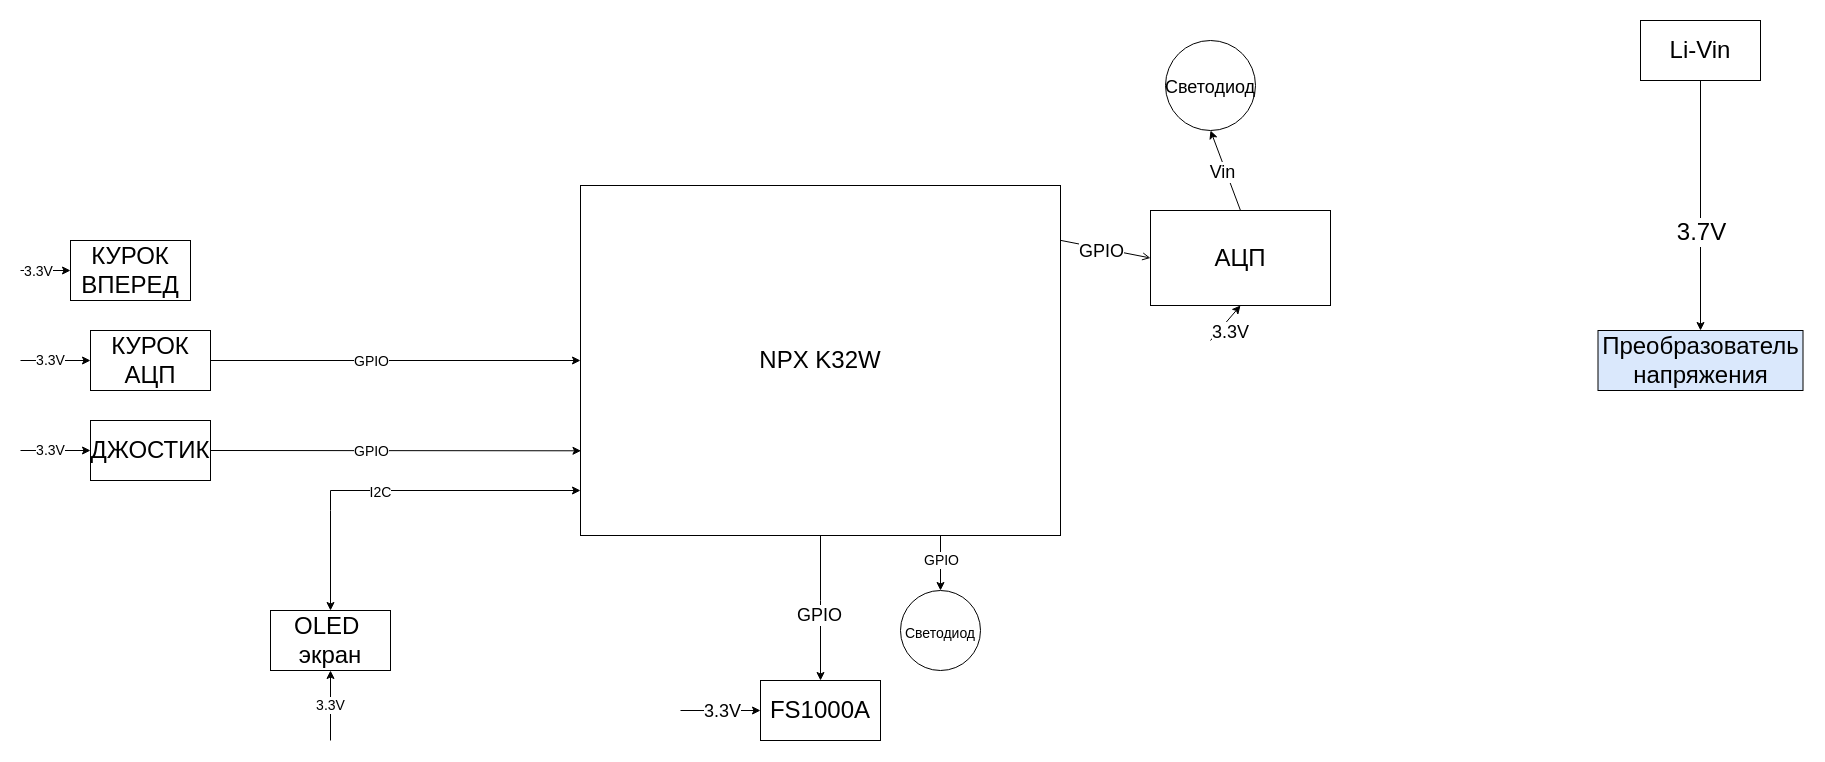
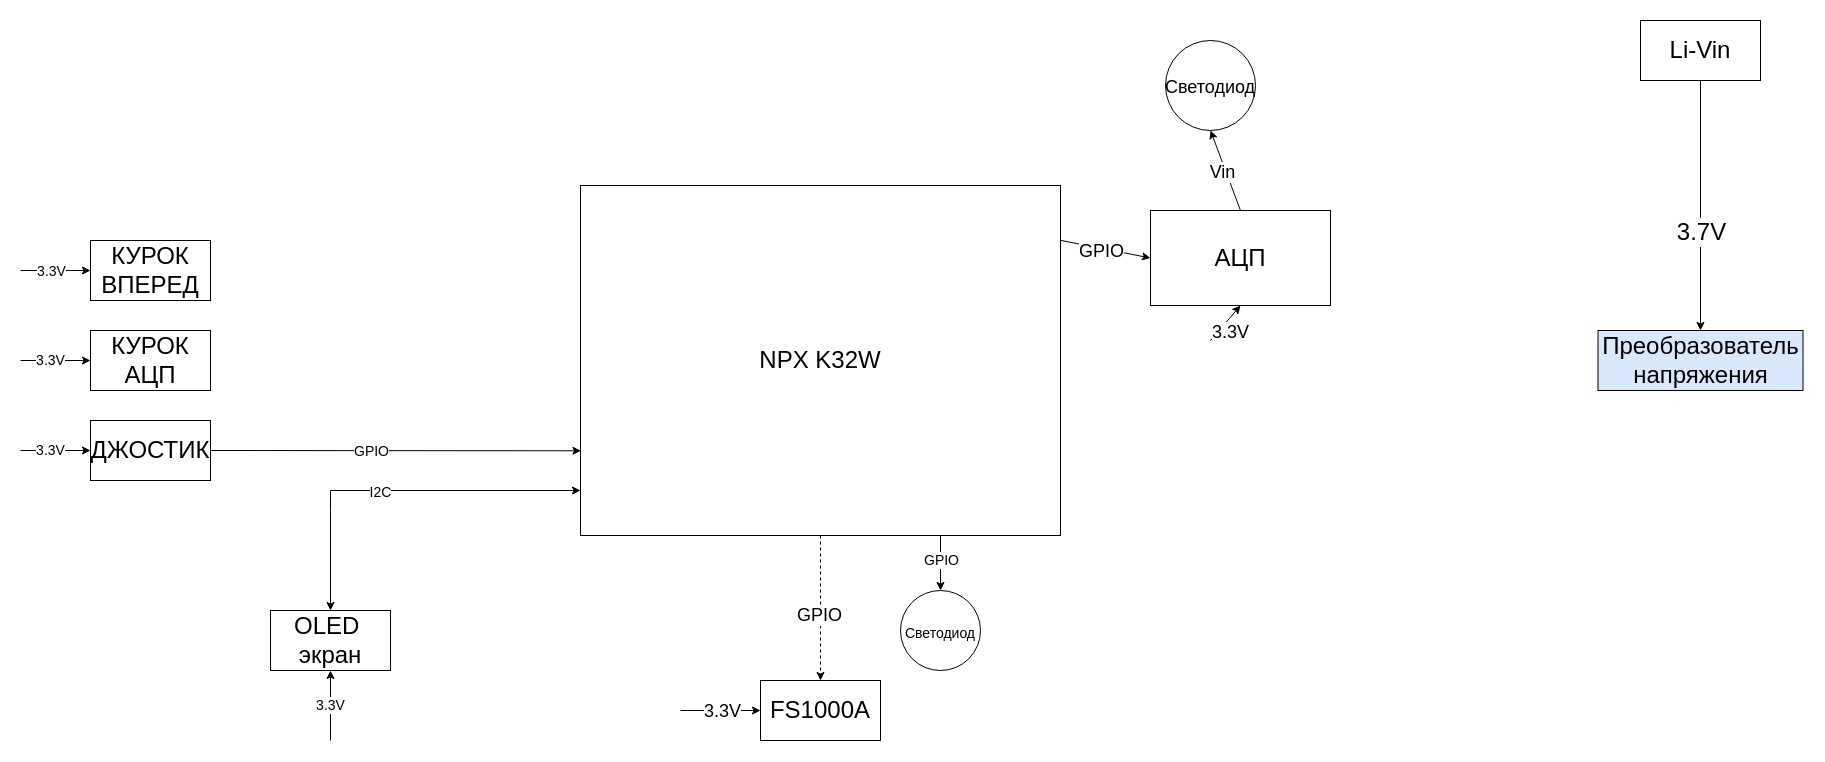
edge "NPX K32W" -> "АЦП": arrowhead open -> classic
node "КУРОК ВПЕРЕД": moved (131, 271) -> (151, 271)
edge "КУРОК АЦП" -> "NPX K32W": removed, label "GPIO"
edge "NPX K32W" -> "FS1000A": style solid -> dashed
